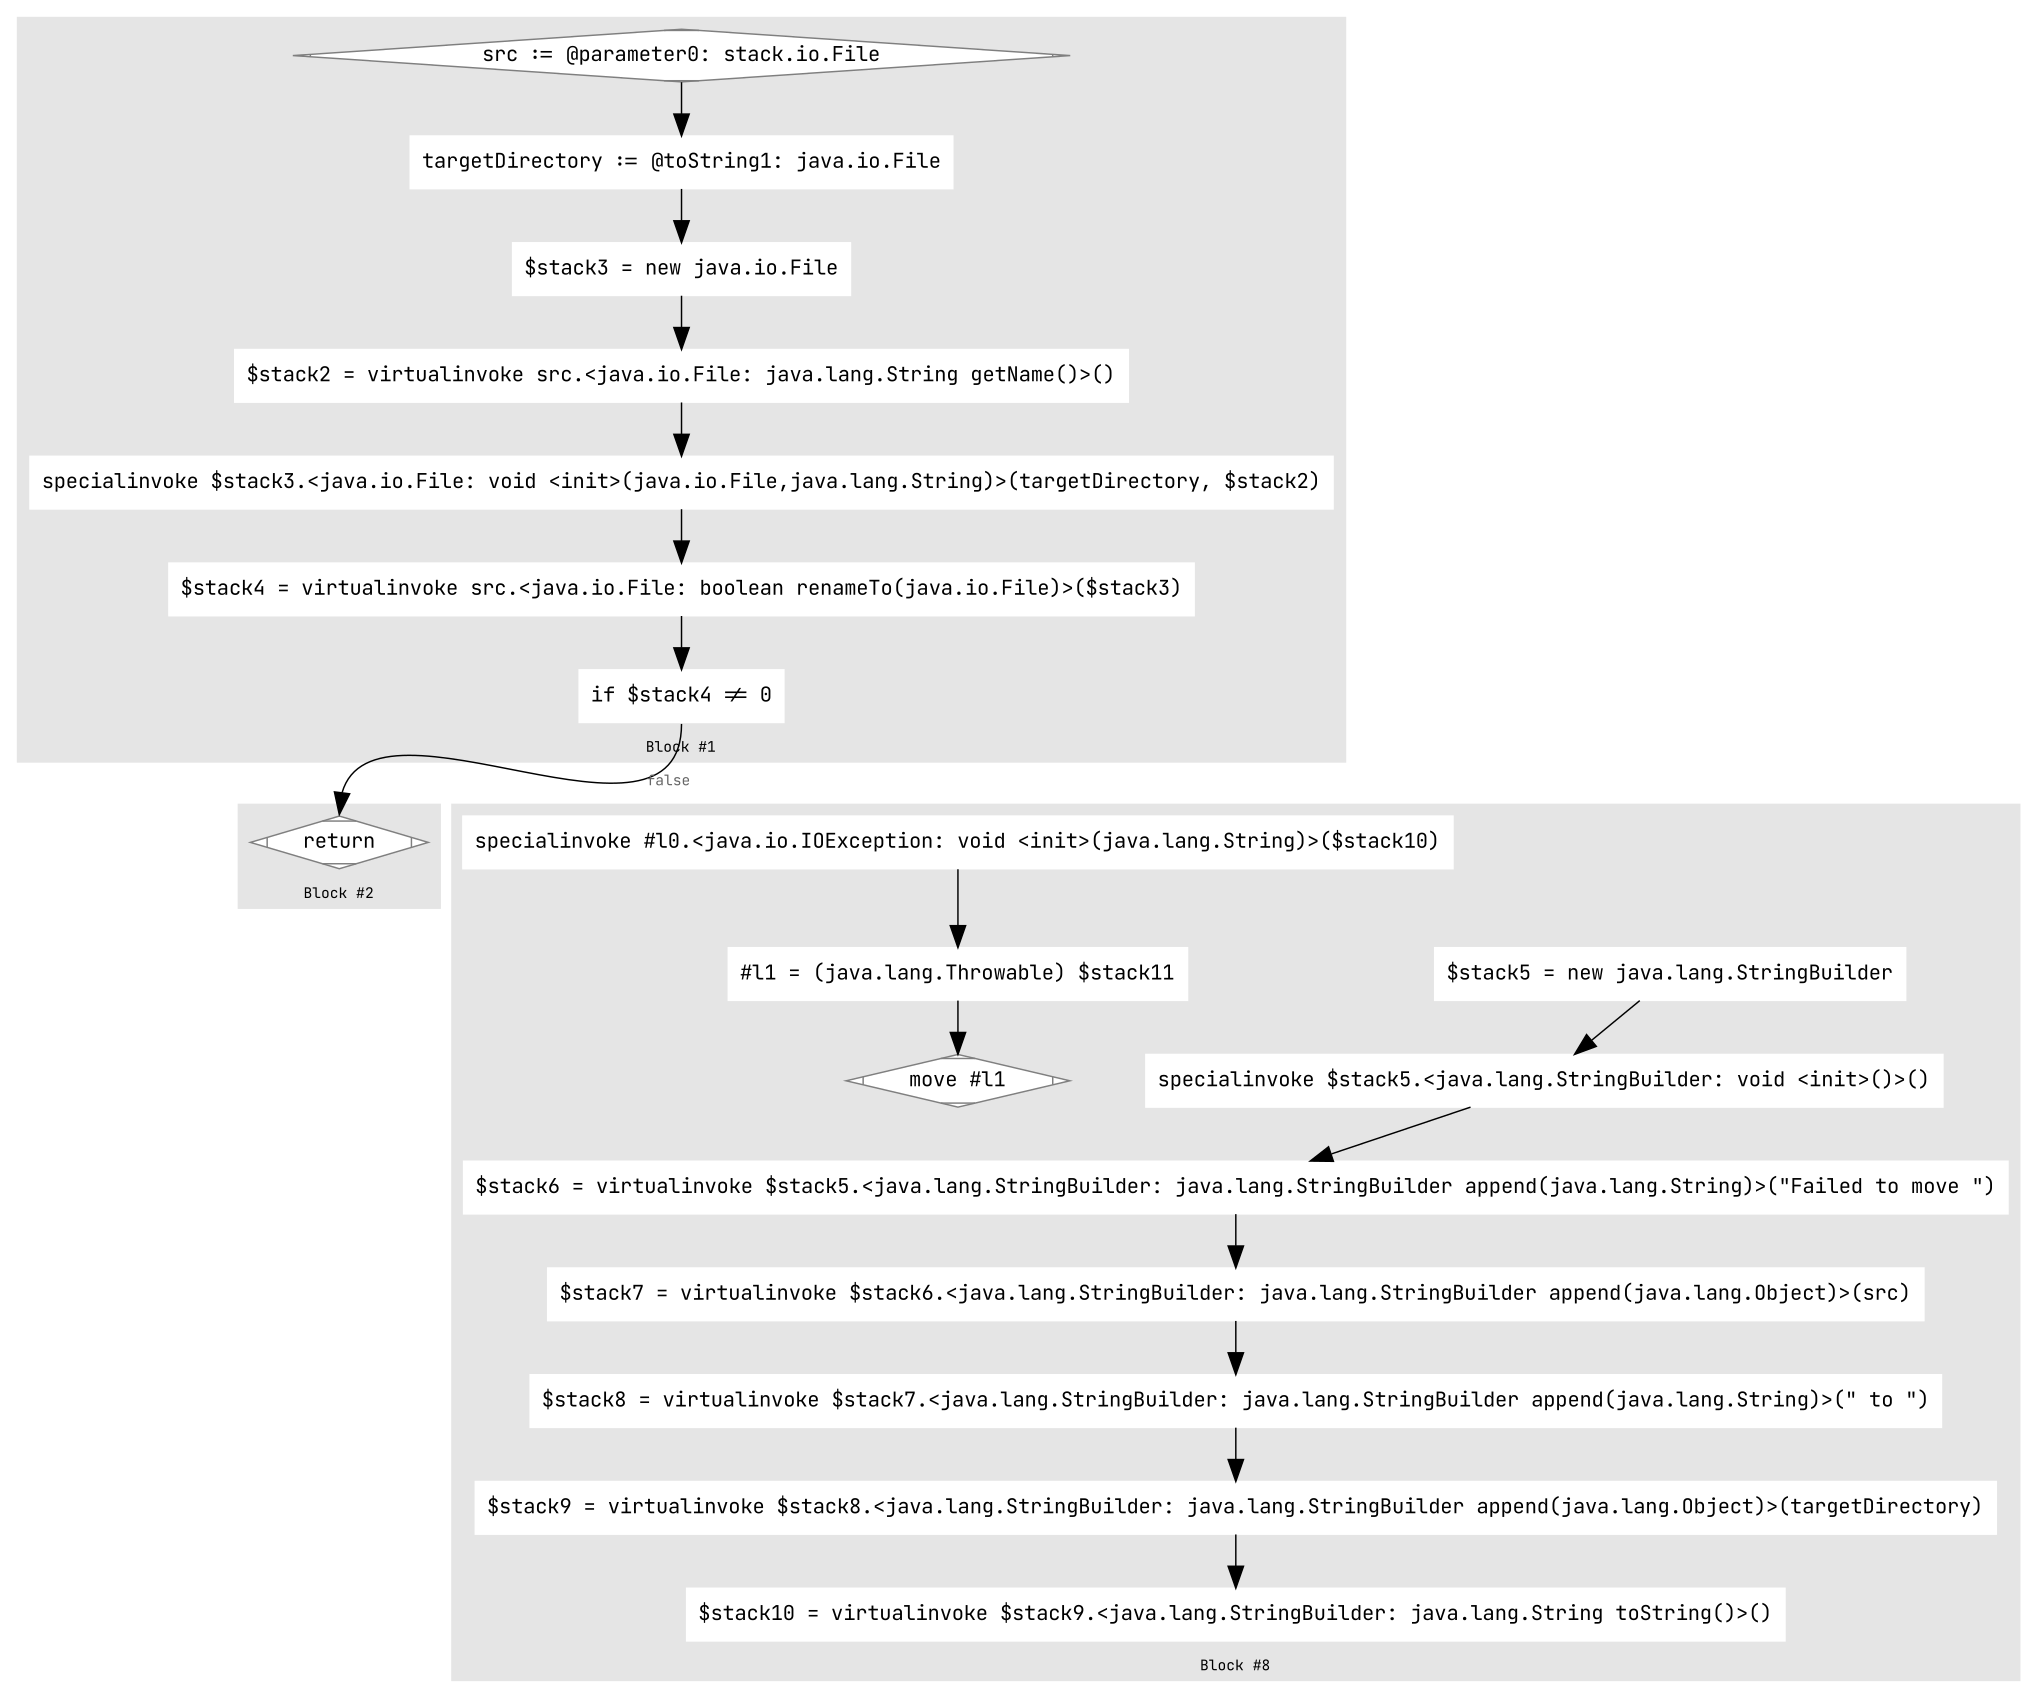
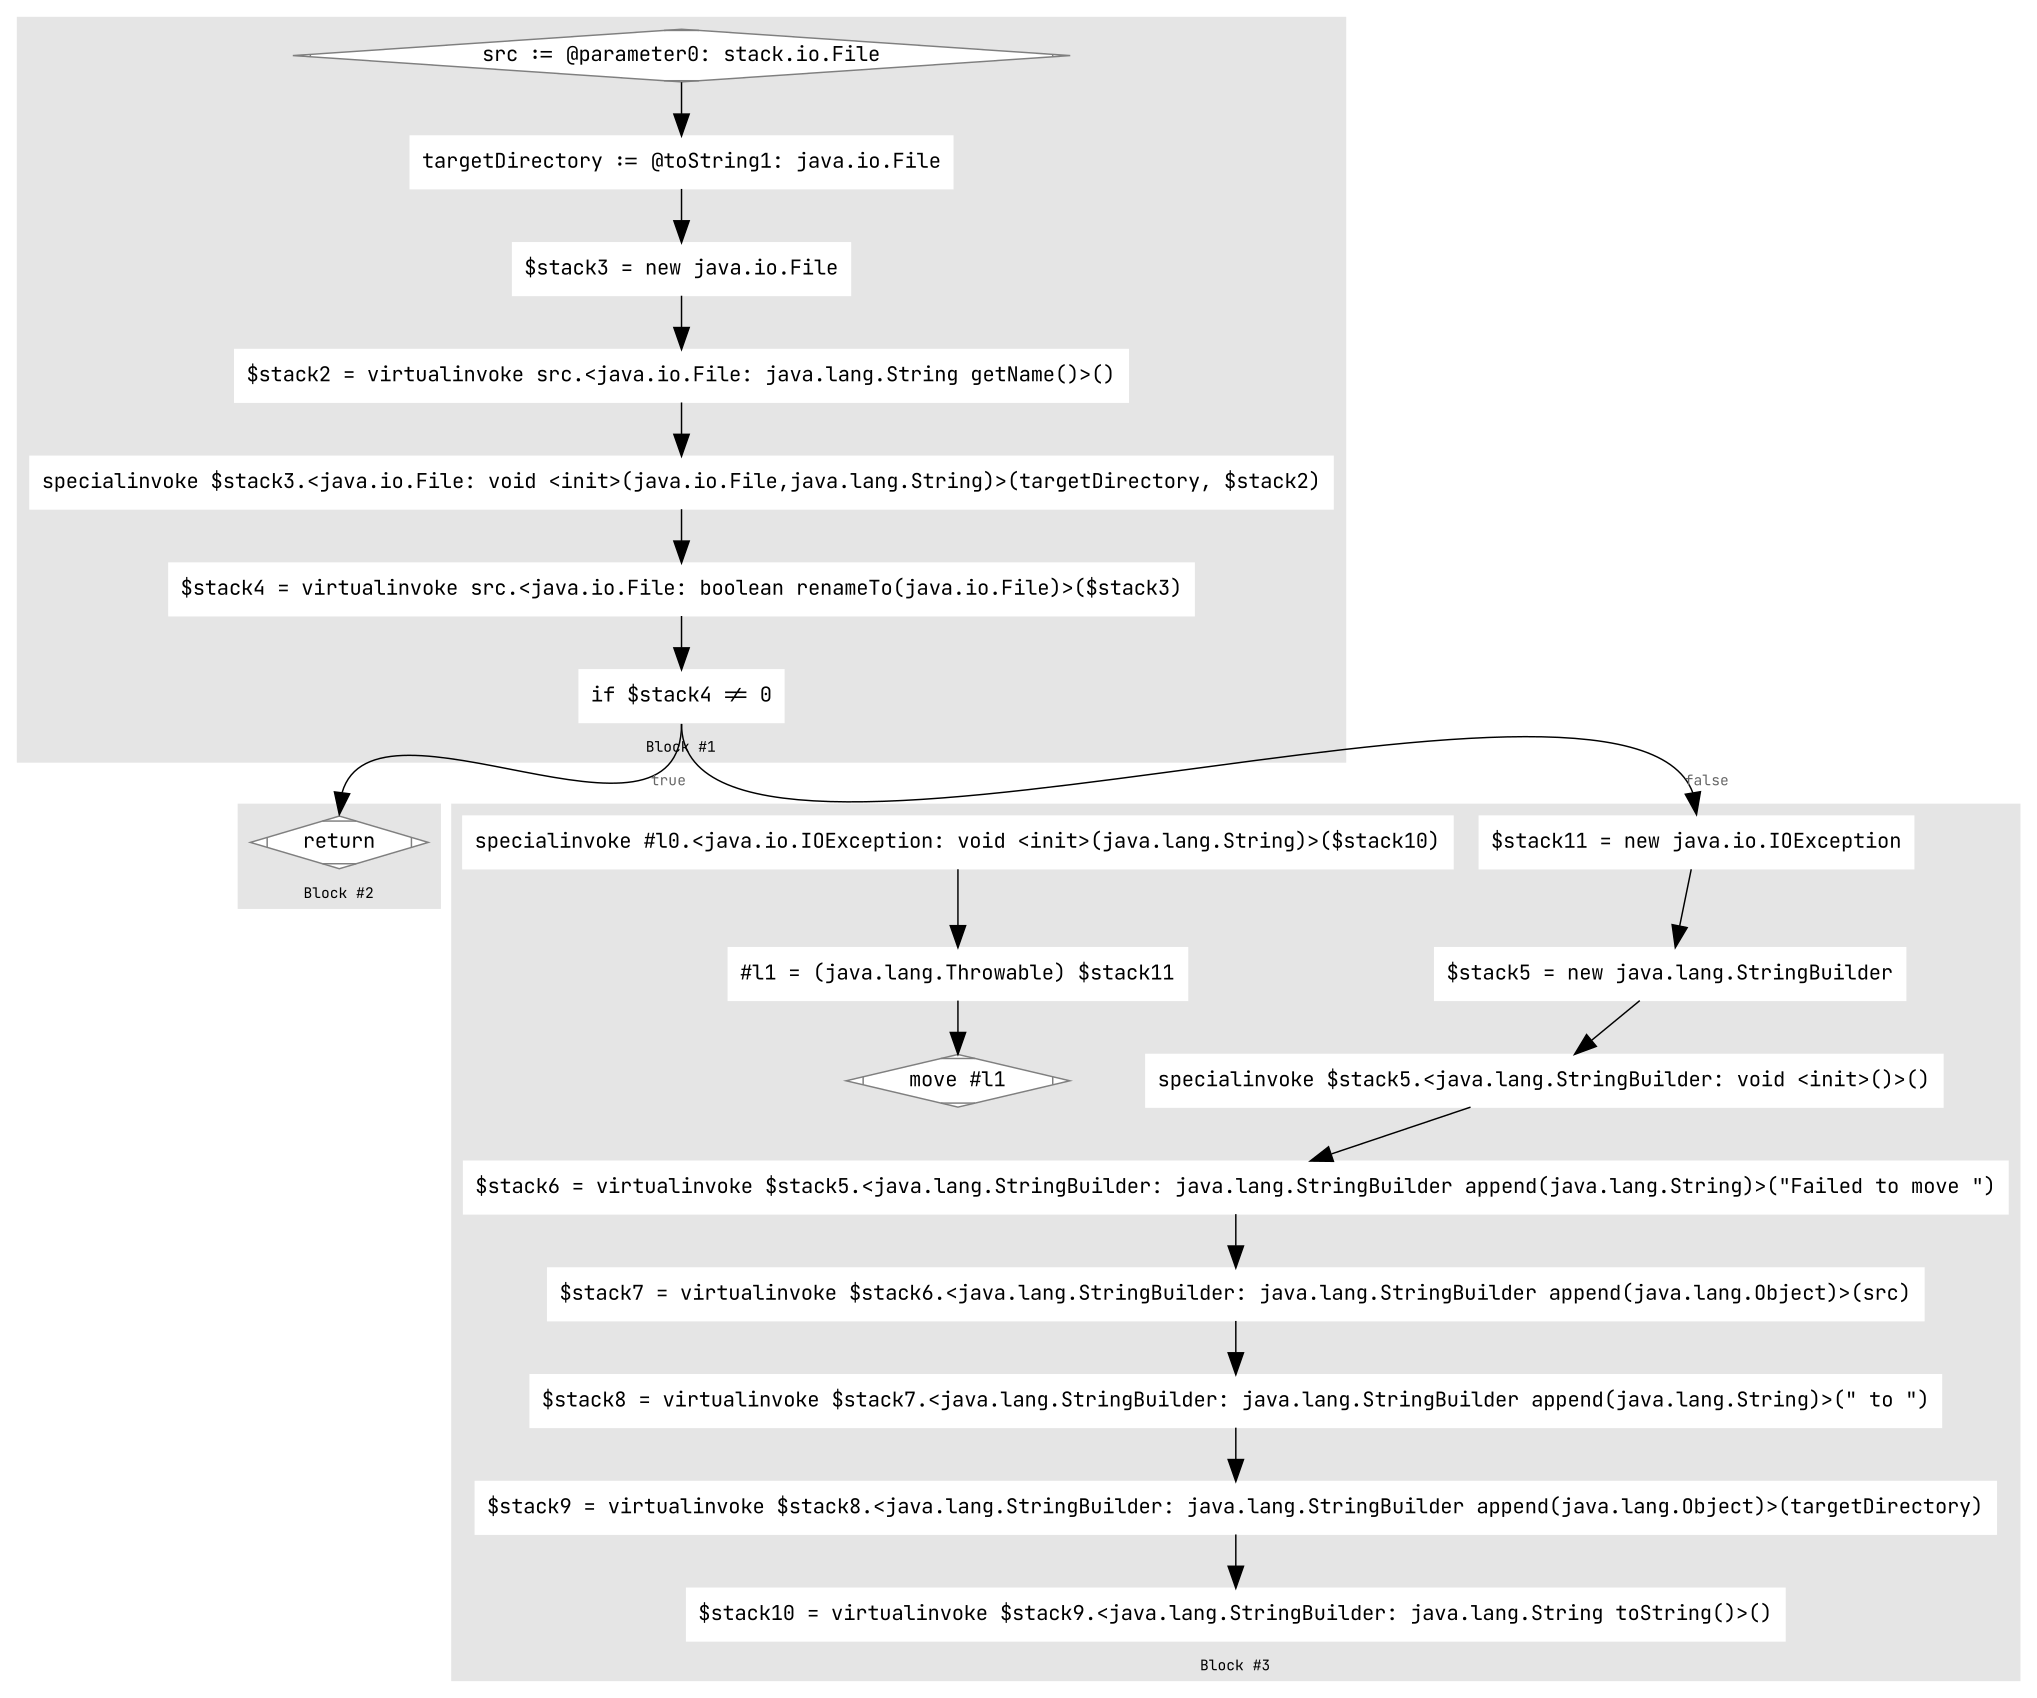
edge "if $stack4 != 0" -> "return": label "false" -> "true"
node "$stack11 = new java.io.IOException": added
cluster "Block #8": label "Block #8" -> "Block #3"
